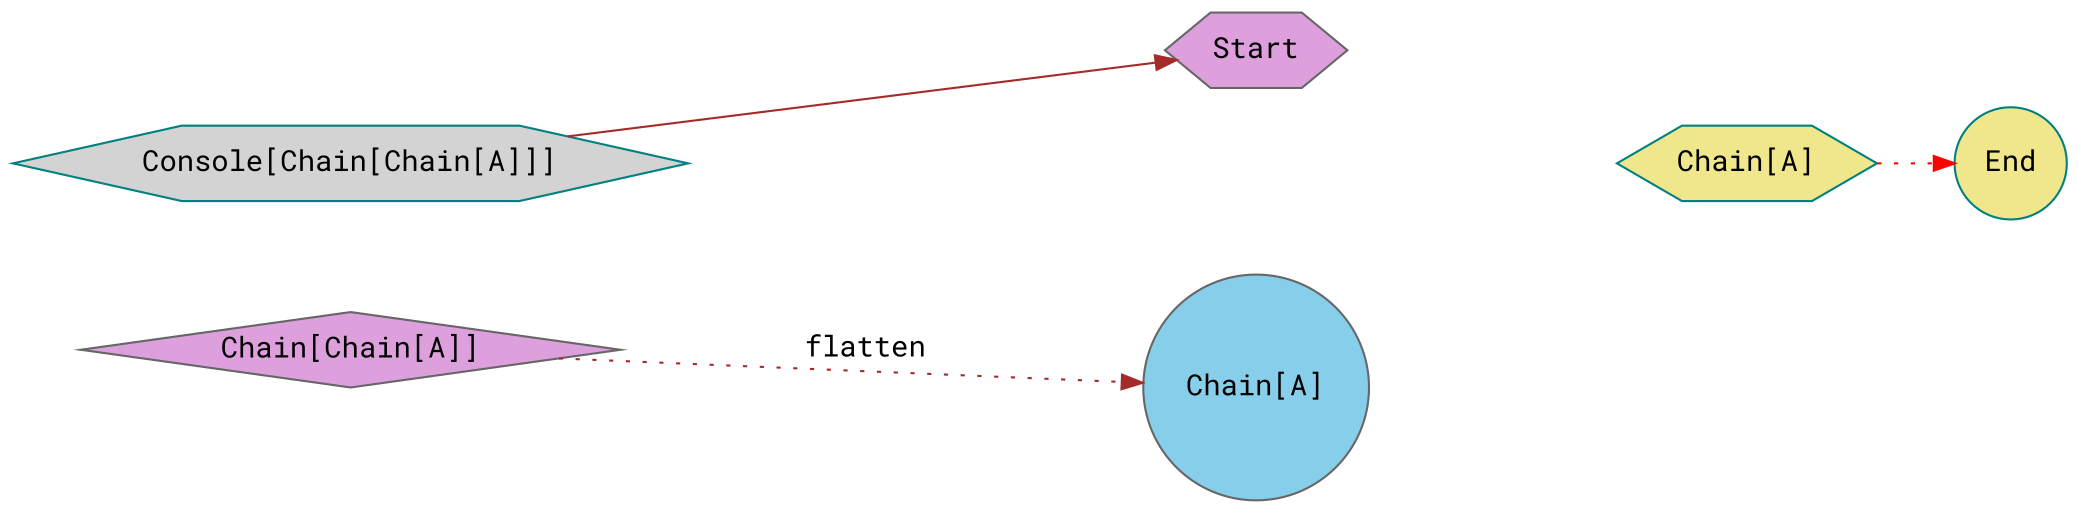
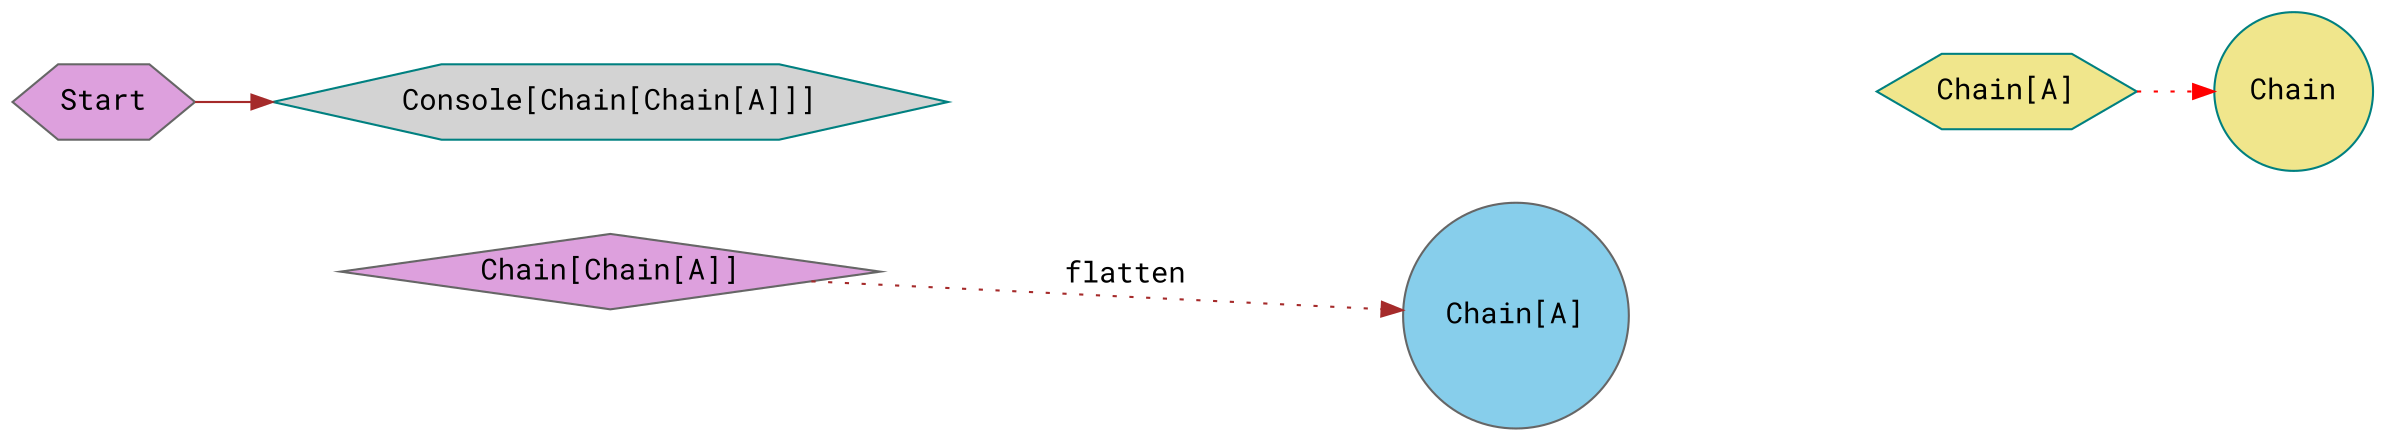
edge "Console[Chain[Chain[A]]]" -> "Start": reversed
node "End": label "End" -> "Chain"
